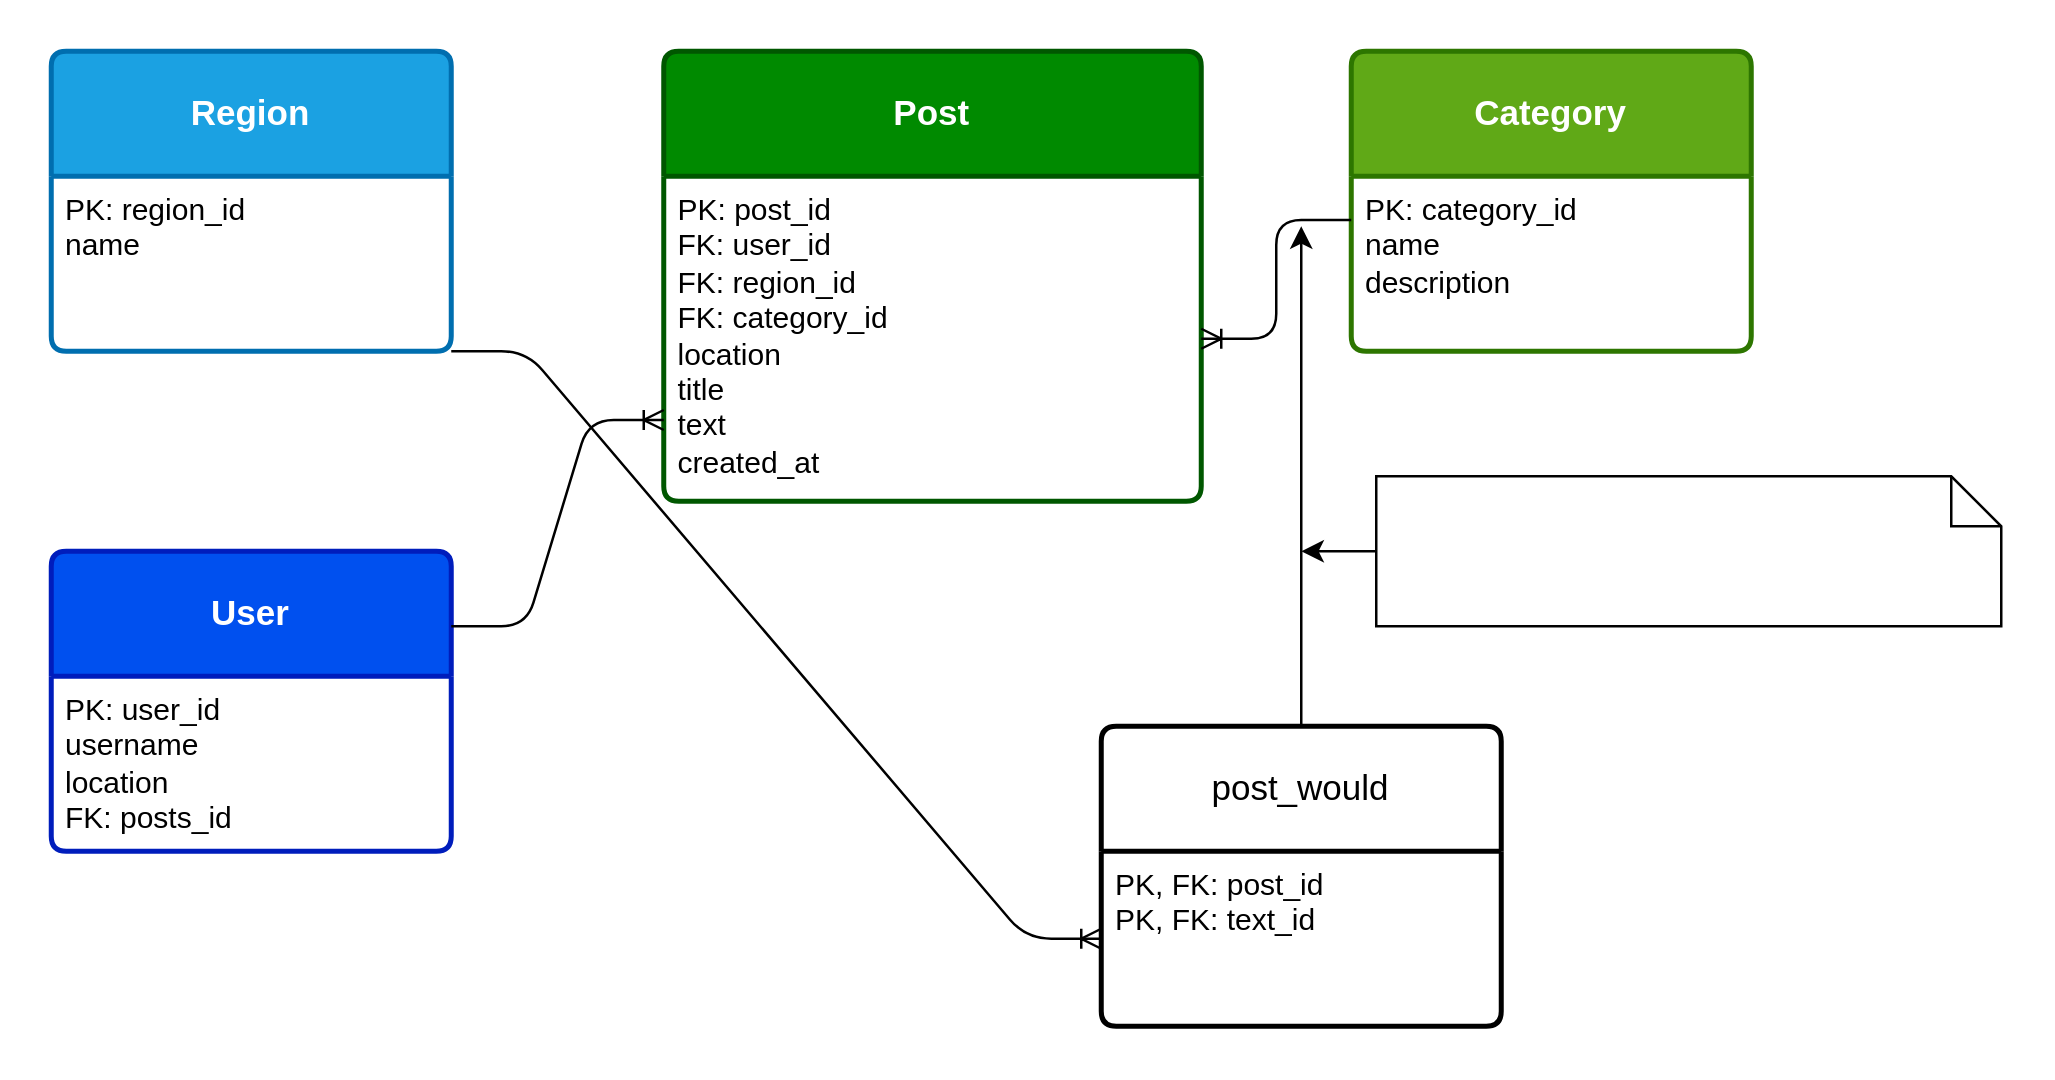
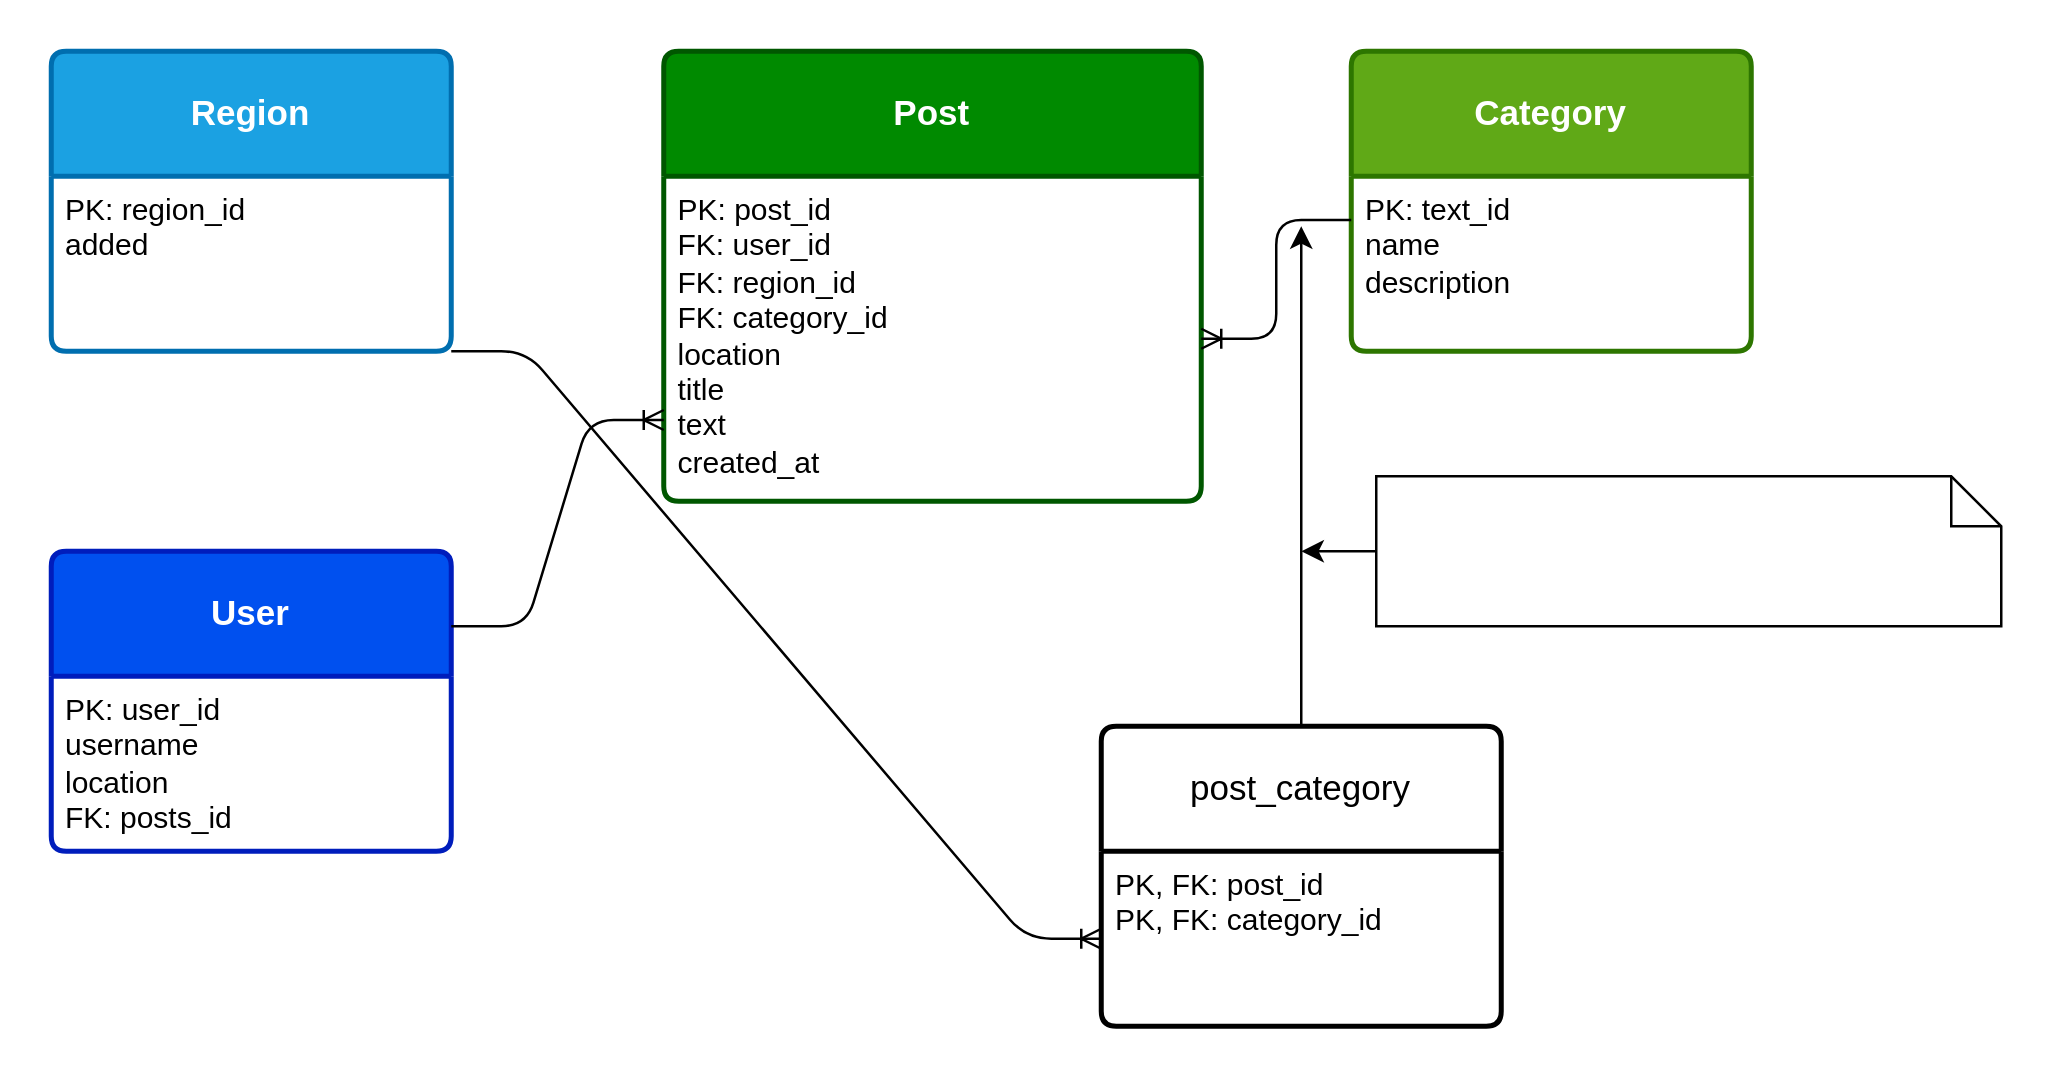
node "PK: region_id name": label "PK: region_id name" -> "PK: region_id added"
node "PK: category_id name description": label "PK: category_id name description" -> "PK: text_id name description"
node "post_would": label "post_would" -> "post_category"
node "PK, FK: post_id PK, FK: text_id": label "PK, FK: post_id PK, FK: text_id" -> "PK, FK: post_id PK, FK: category_id"
